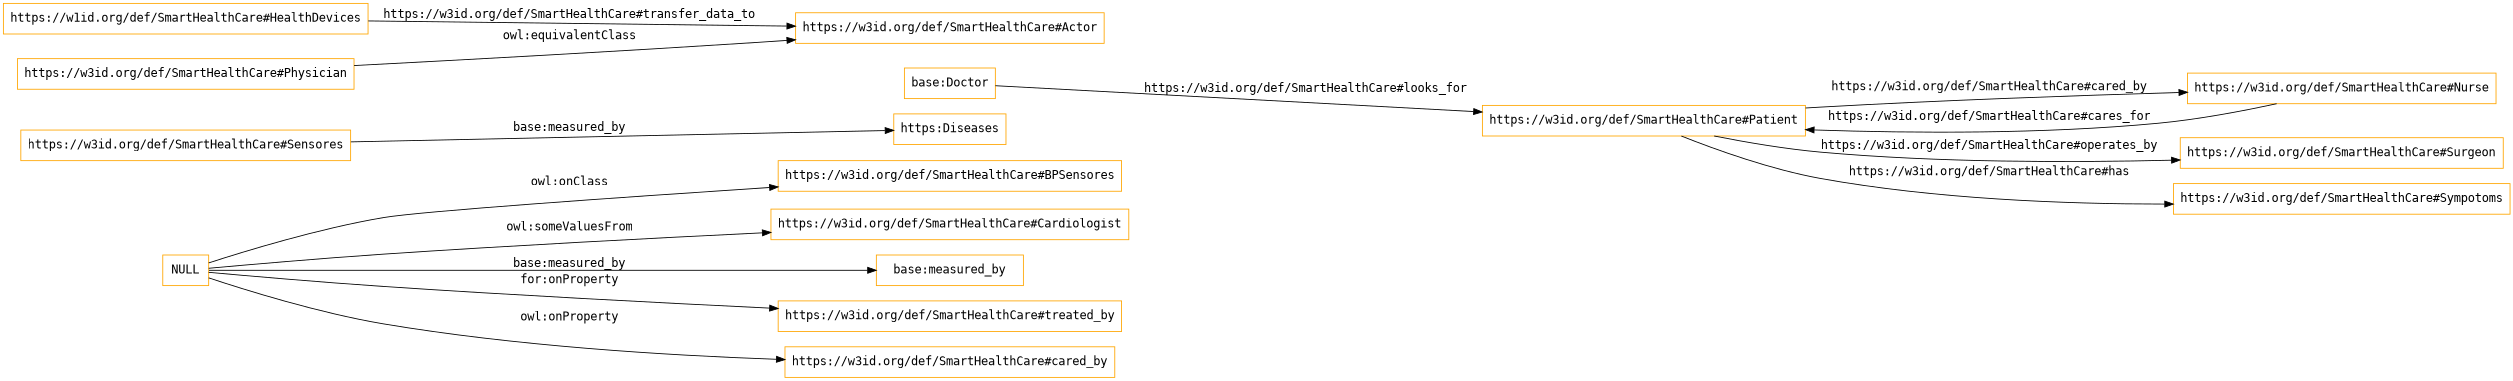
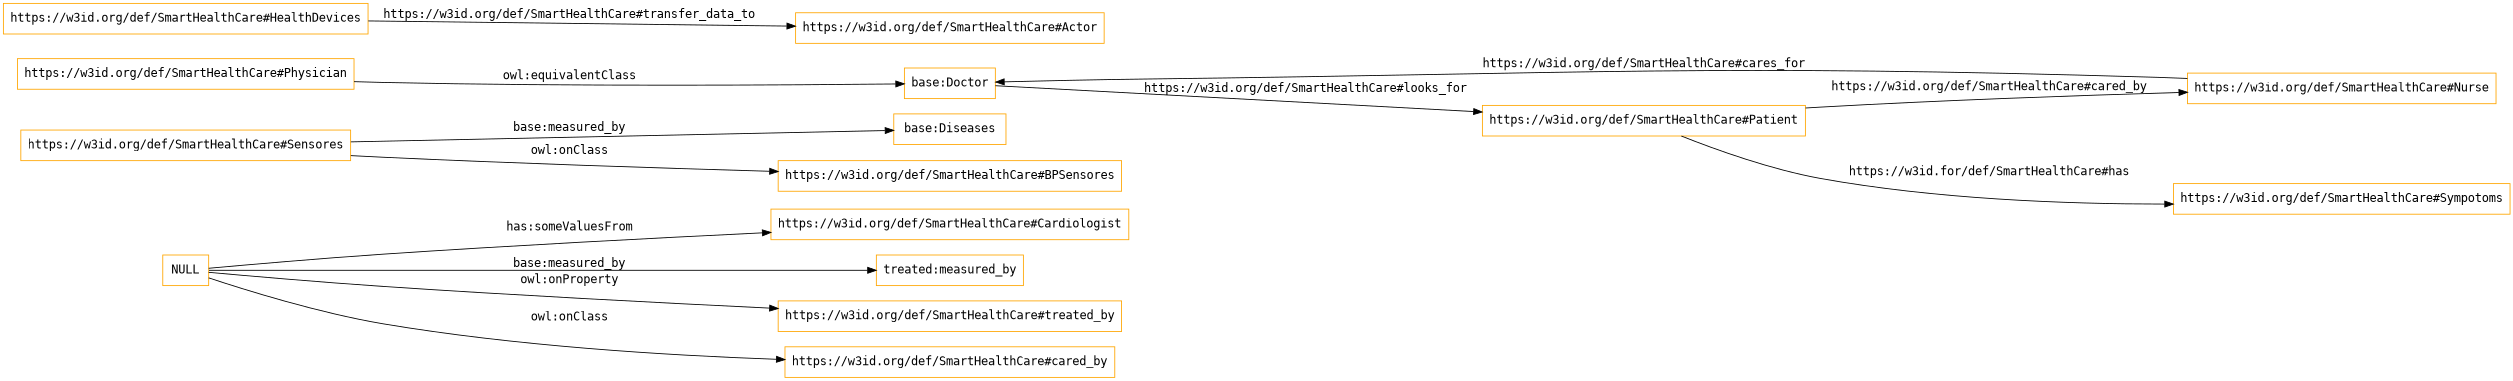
node "https://w1id.org/def/SmartHealthCare#HealthDevices": label "https://w1id.org/def/SmartHealthCare#HealthDevices" -> "https://w3id.org/def/SmartHealthCare#HealthDevices"
edge "https://w3id.org/def/SmartHealthCare#Physician" -> "https://w3id.org/def/SmartHealthCare#Actor": now "https://w3id.org/def/SmartHealthCare#Physician" -> "base:Doctor"
node "https:Diseases": label "https:Diseases" -> "base:Diseases"
edge "https://w3id.org/def/SmartHealthCare#Nurse" -> "https://w3id.org/def/SmartHealthCare#Patient": now "https://w3id.org/def/SmartHealthCare#Nurse" -> "base:Doctor"
node "https://w3id.org/def/SmartHealthCare#Surgeon": removed
edge "https://w3id.org/def/SmartHealthCare#Patient" -> "https://w3id.org/def/SmartHealthCare#Sympotoms": label "https://w3id.org/def/SmartHealthCare#has" -> "https://w3id.for/def/SmartHealthCare#has"
edge "NULL" -> "https://w3id.org/def/SmartHealthCare#BPSensores": now "https://w3id.org/def/SmartHealthCare#Sensores" -> "https://w3id.org/def/SmartHealthCare#BPSensores"
edge "NULL" -> "https://w3id.org/def/SmartHealthCare#Cardiologist": label "owl:someValuesFrom" -> "has:someValuesFrom"
node "base:measured_by": label "base:measured_by" -> "treated:measured_by"
edge "NULL" -> "https://w3id.org/def/SmartHealthCare#treated_by": label "for:onProperty" -> "owl:onProperty"
edge "NULL" -> "https://w3id.org/def/SmartHealthCare#cared_by": label "owl:onProperty" -> "owl:onClass"
